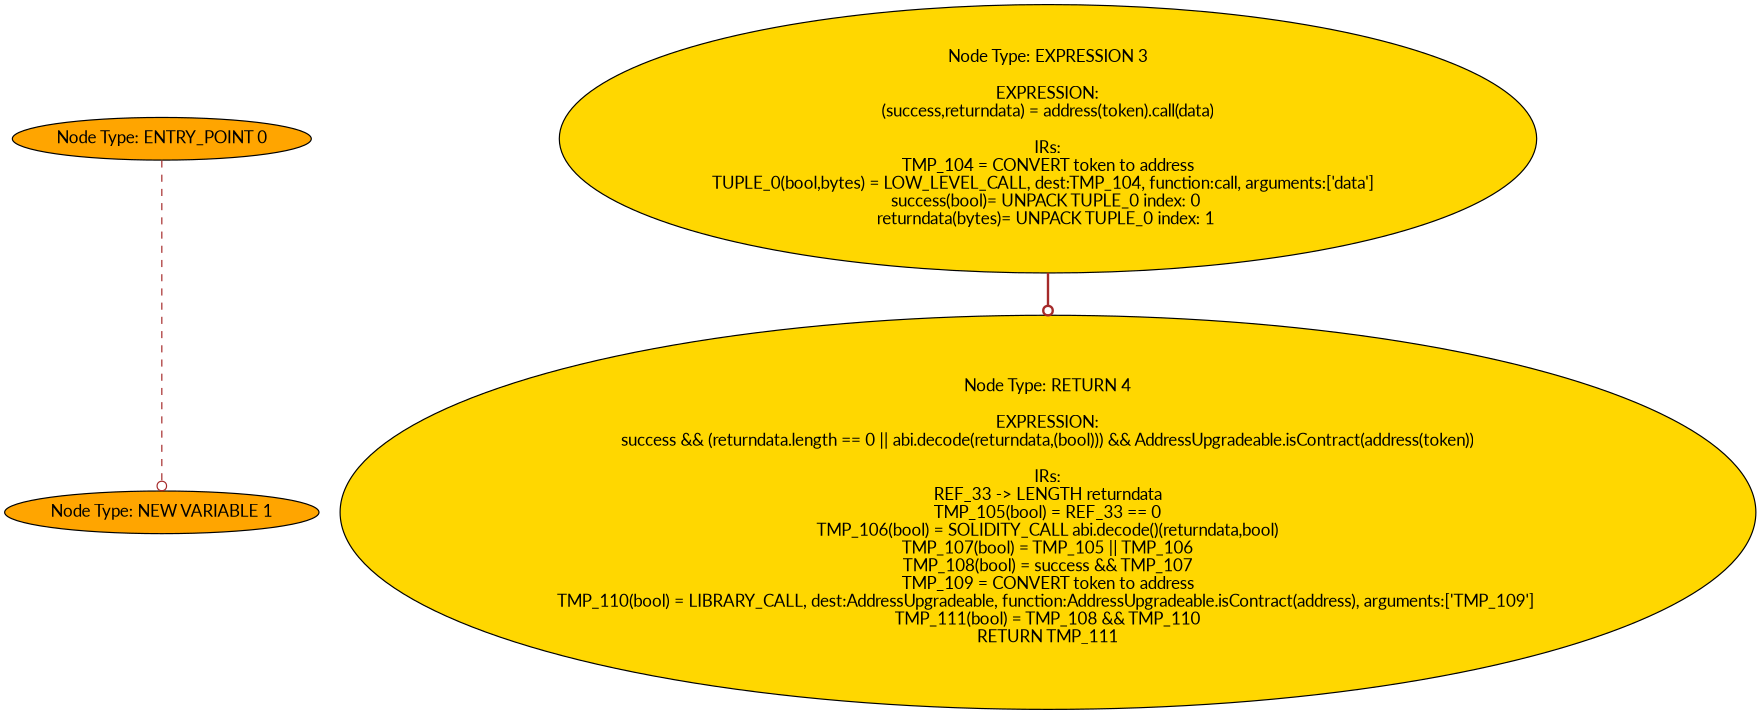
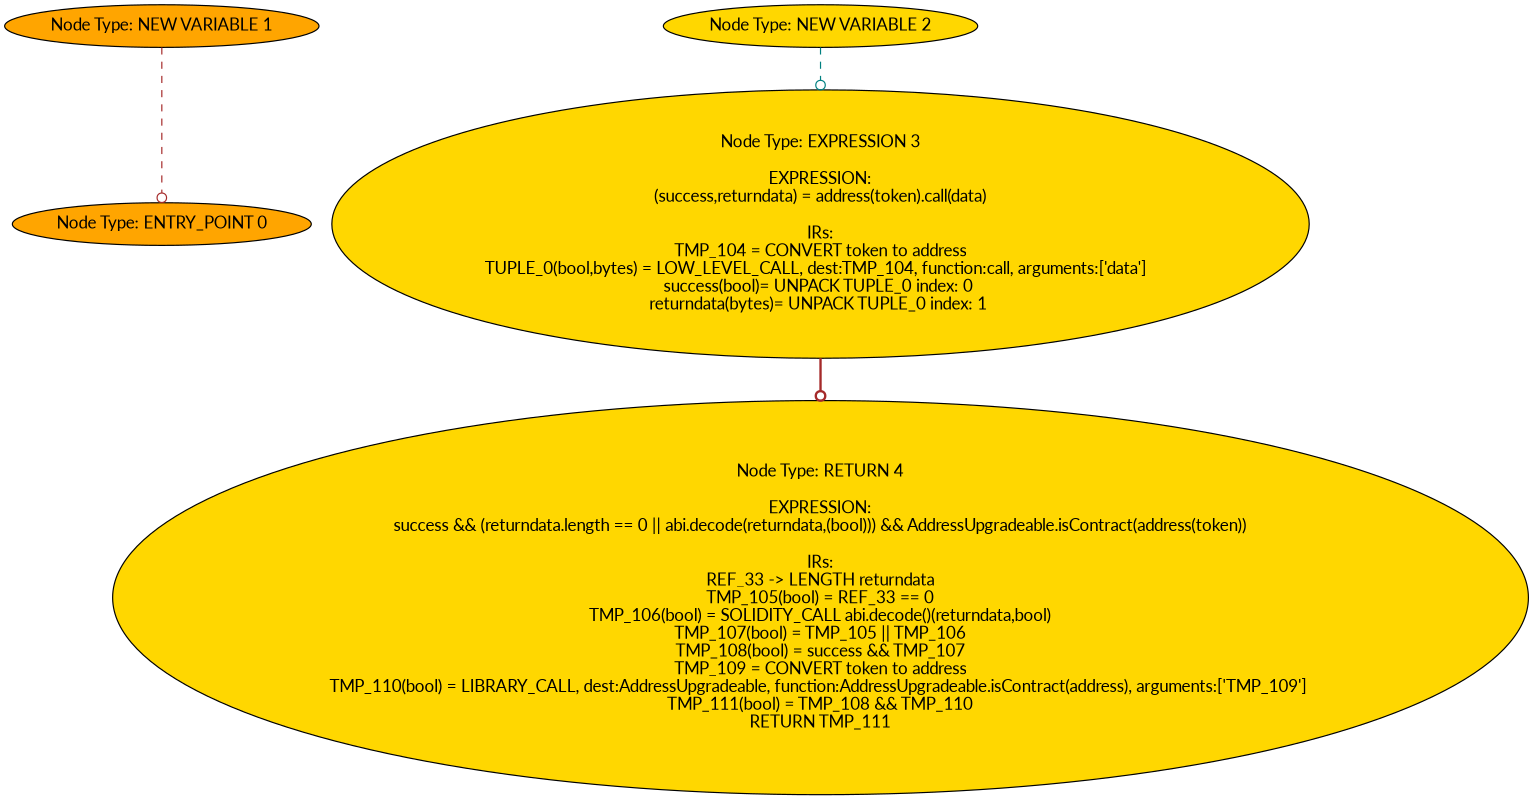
node "Node Type: NEW VARIABLE 2": added
edge "Node Type: ENTRY_POINT 0" -> "Node Type: NEW VARIABLE 1": reversed
